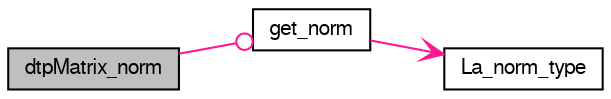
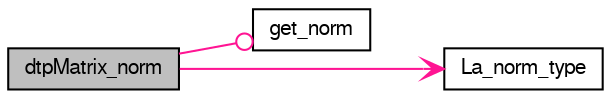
edge "get_norm" -> "La_norm_type": now "dtpMatrix_norm" -> "La_norm_type"
